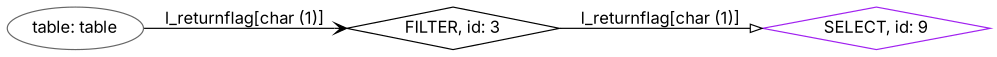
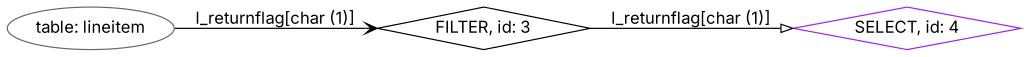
node "table: table": label "table: table" -> "table: lineitem"
node "SELECT, id: 9": label "SELECT, id: 9" -> "SELECT, id: 4"
